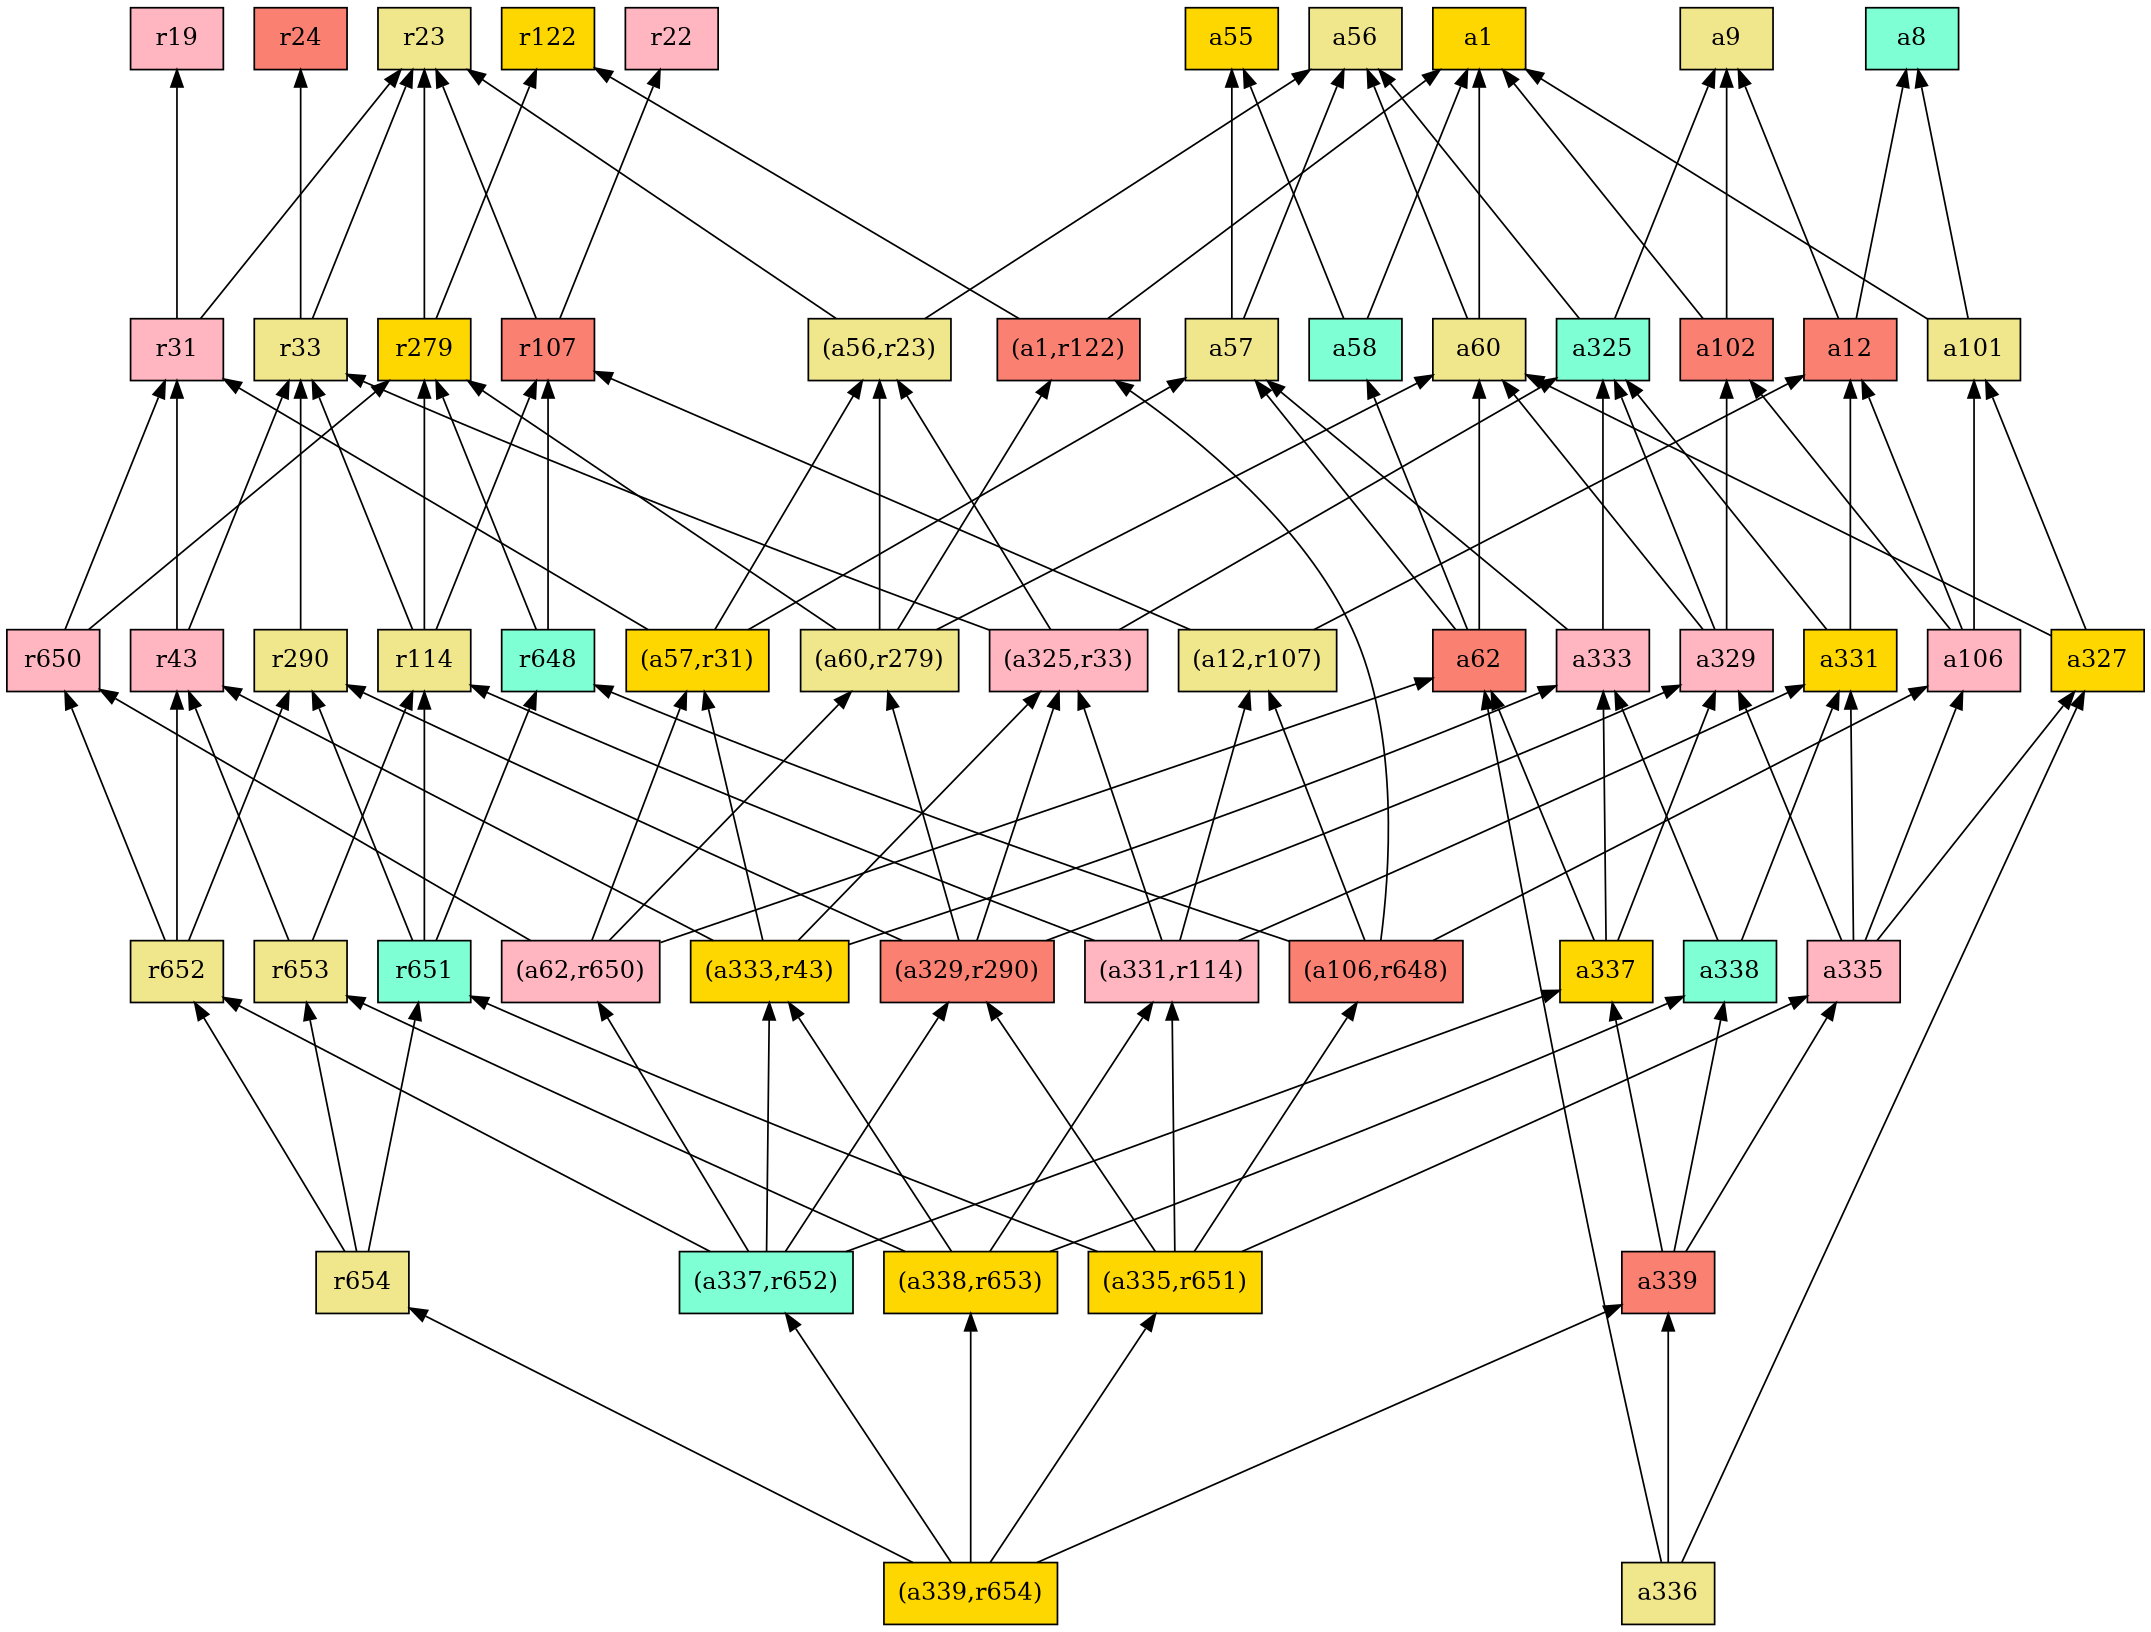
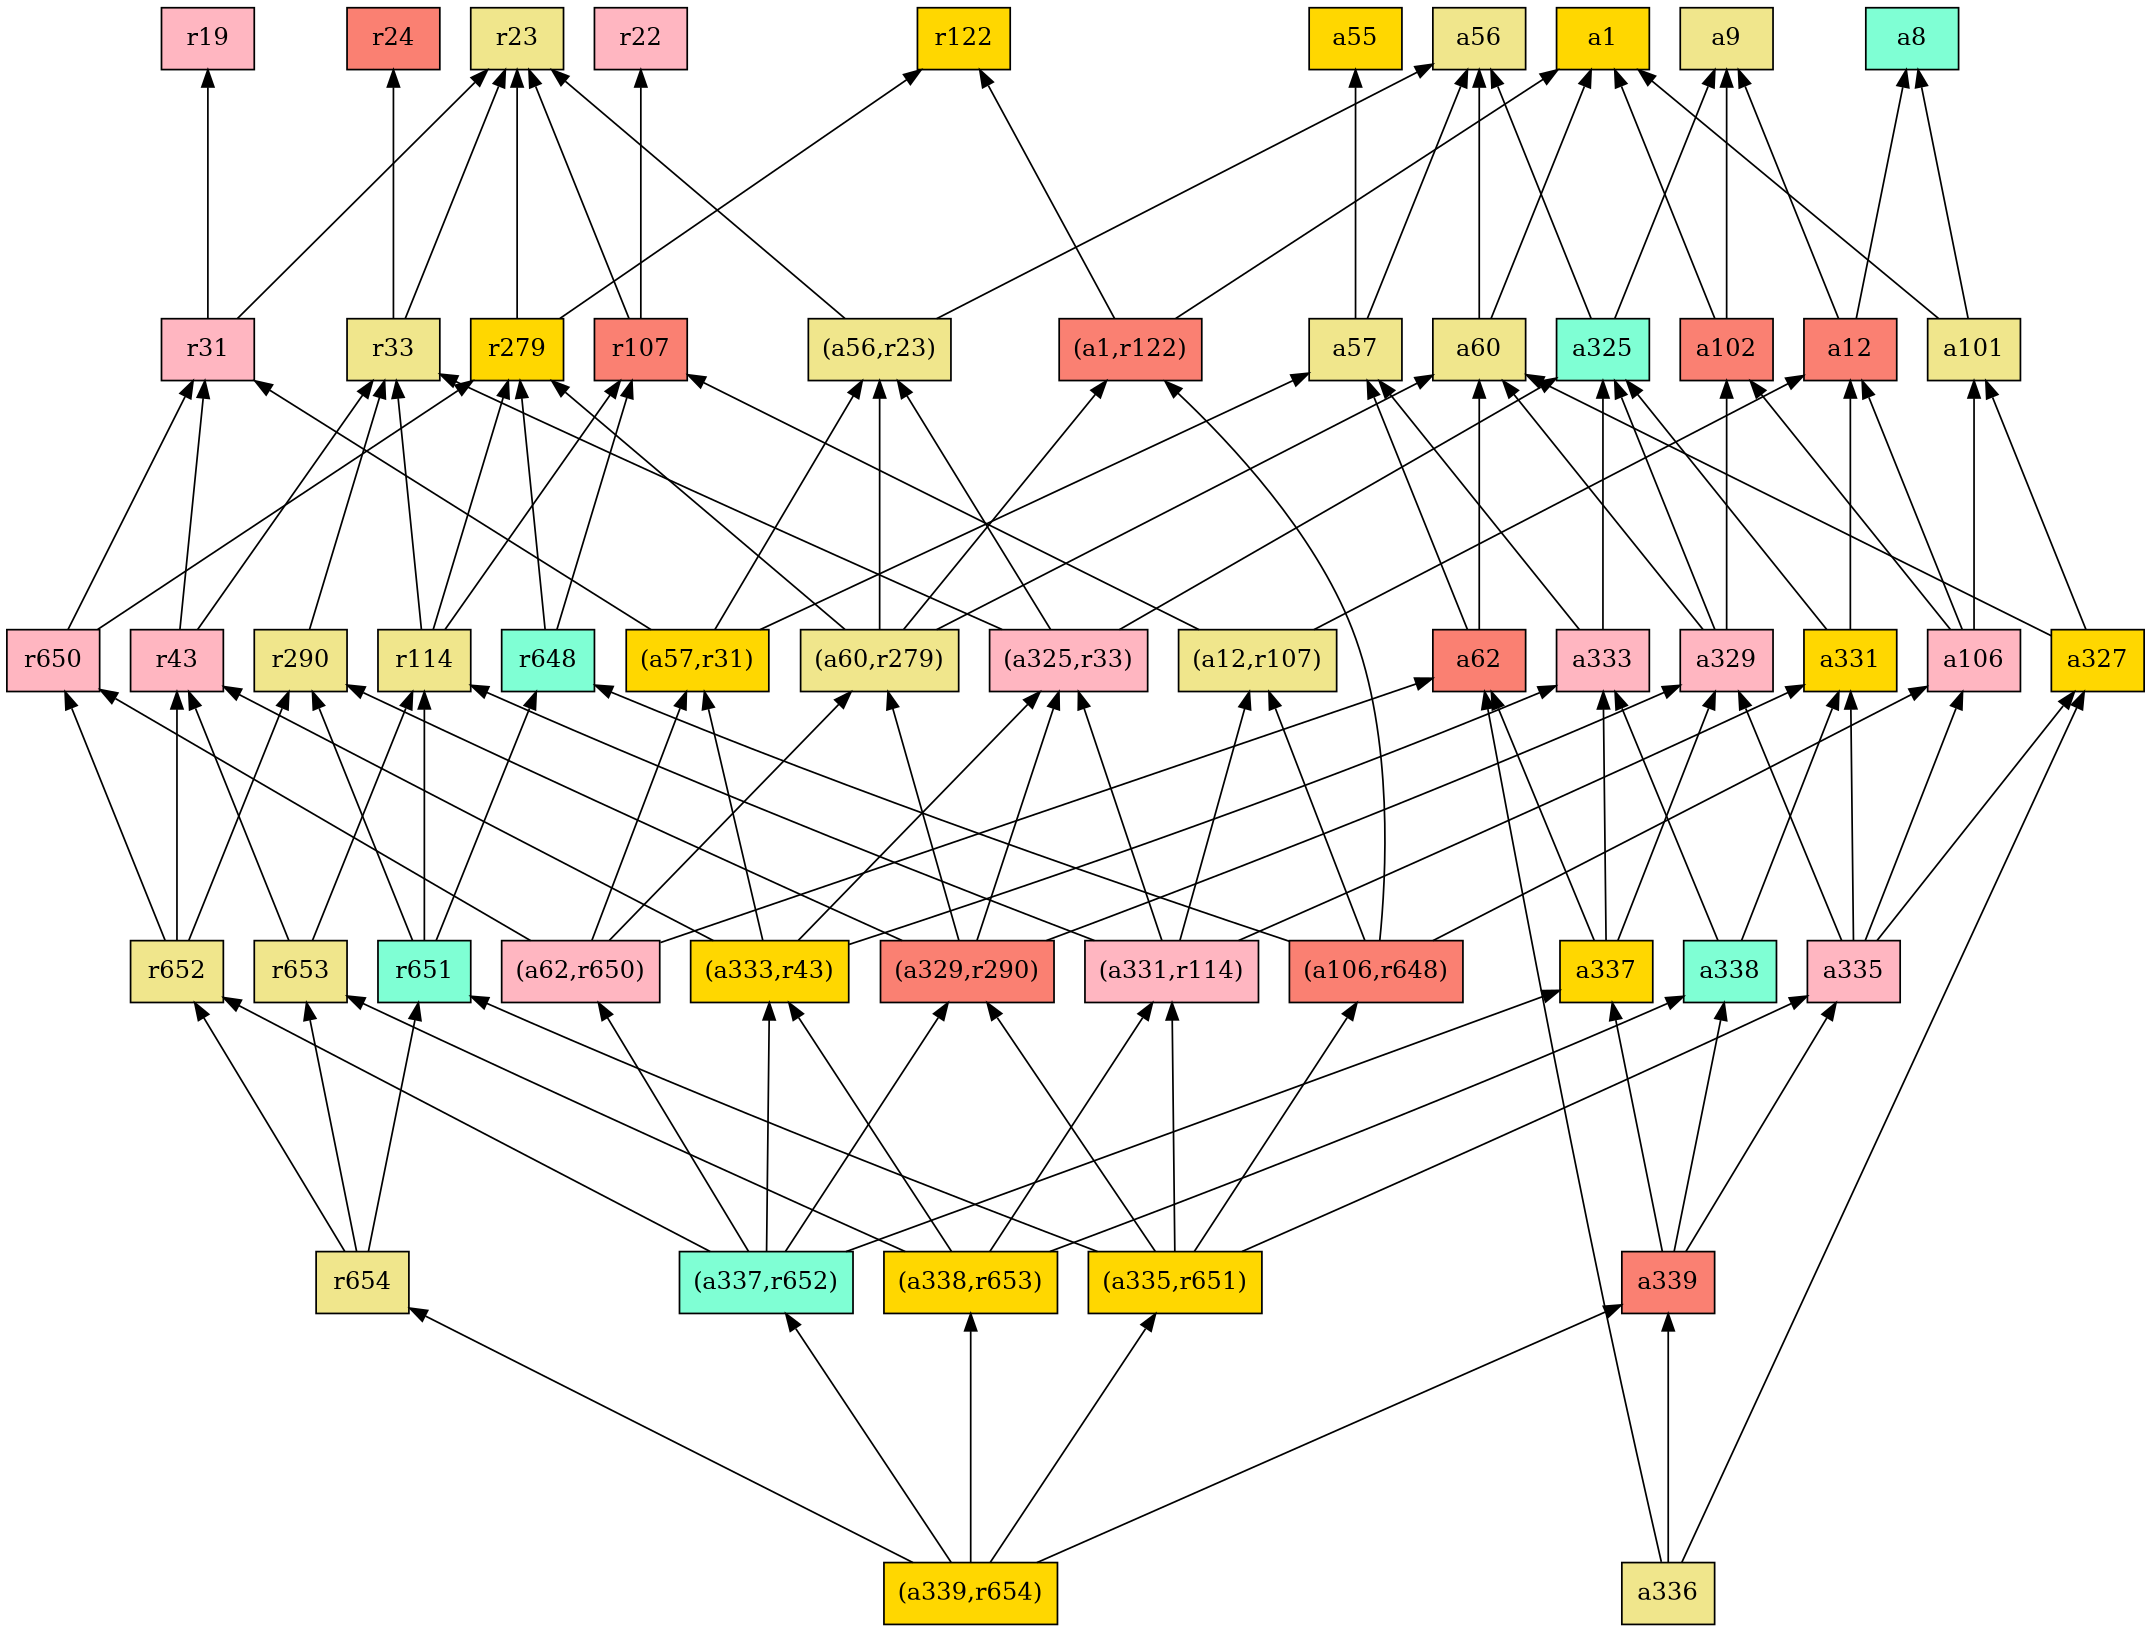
node "a58": removed
